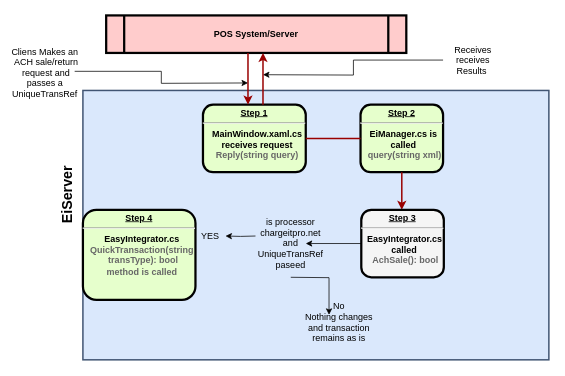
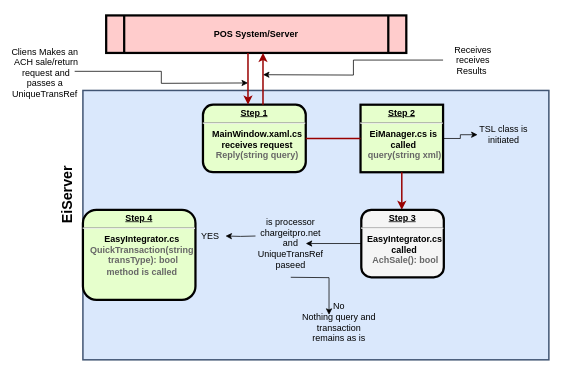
node "TSL class is initiated": added
node "Step 2 EiManager.cs is called query(string xml)": shape rounded rectangle -> rectangle
edge "Step 2 EiManager.cs is called query(string xml)" -> "TSL class is initiated": added
node "No Nothing changes and transaction remains as is": label "No Nothing changes and transaction remains as is" -> "No Nothing query and transaction remains as is"
